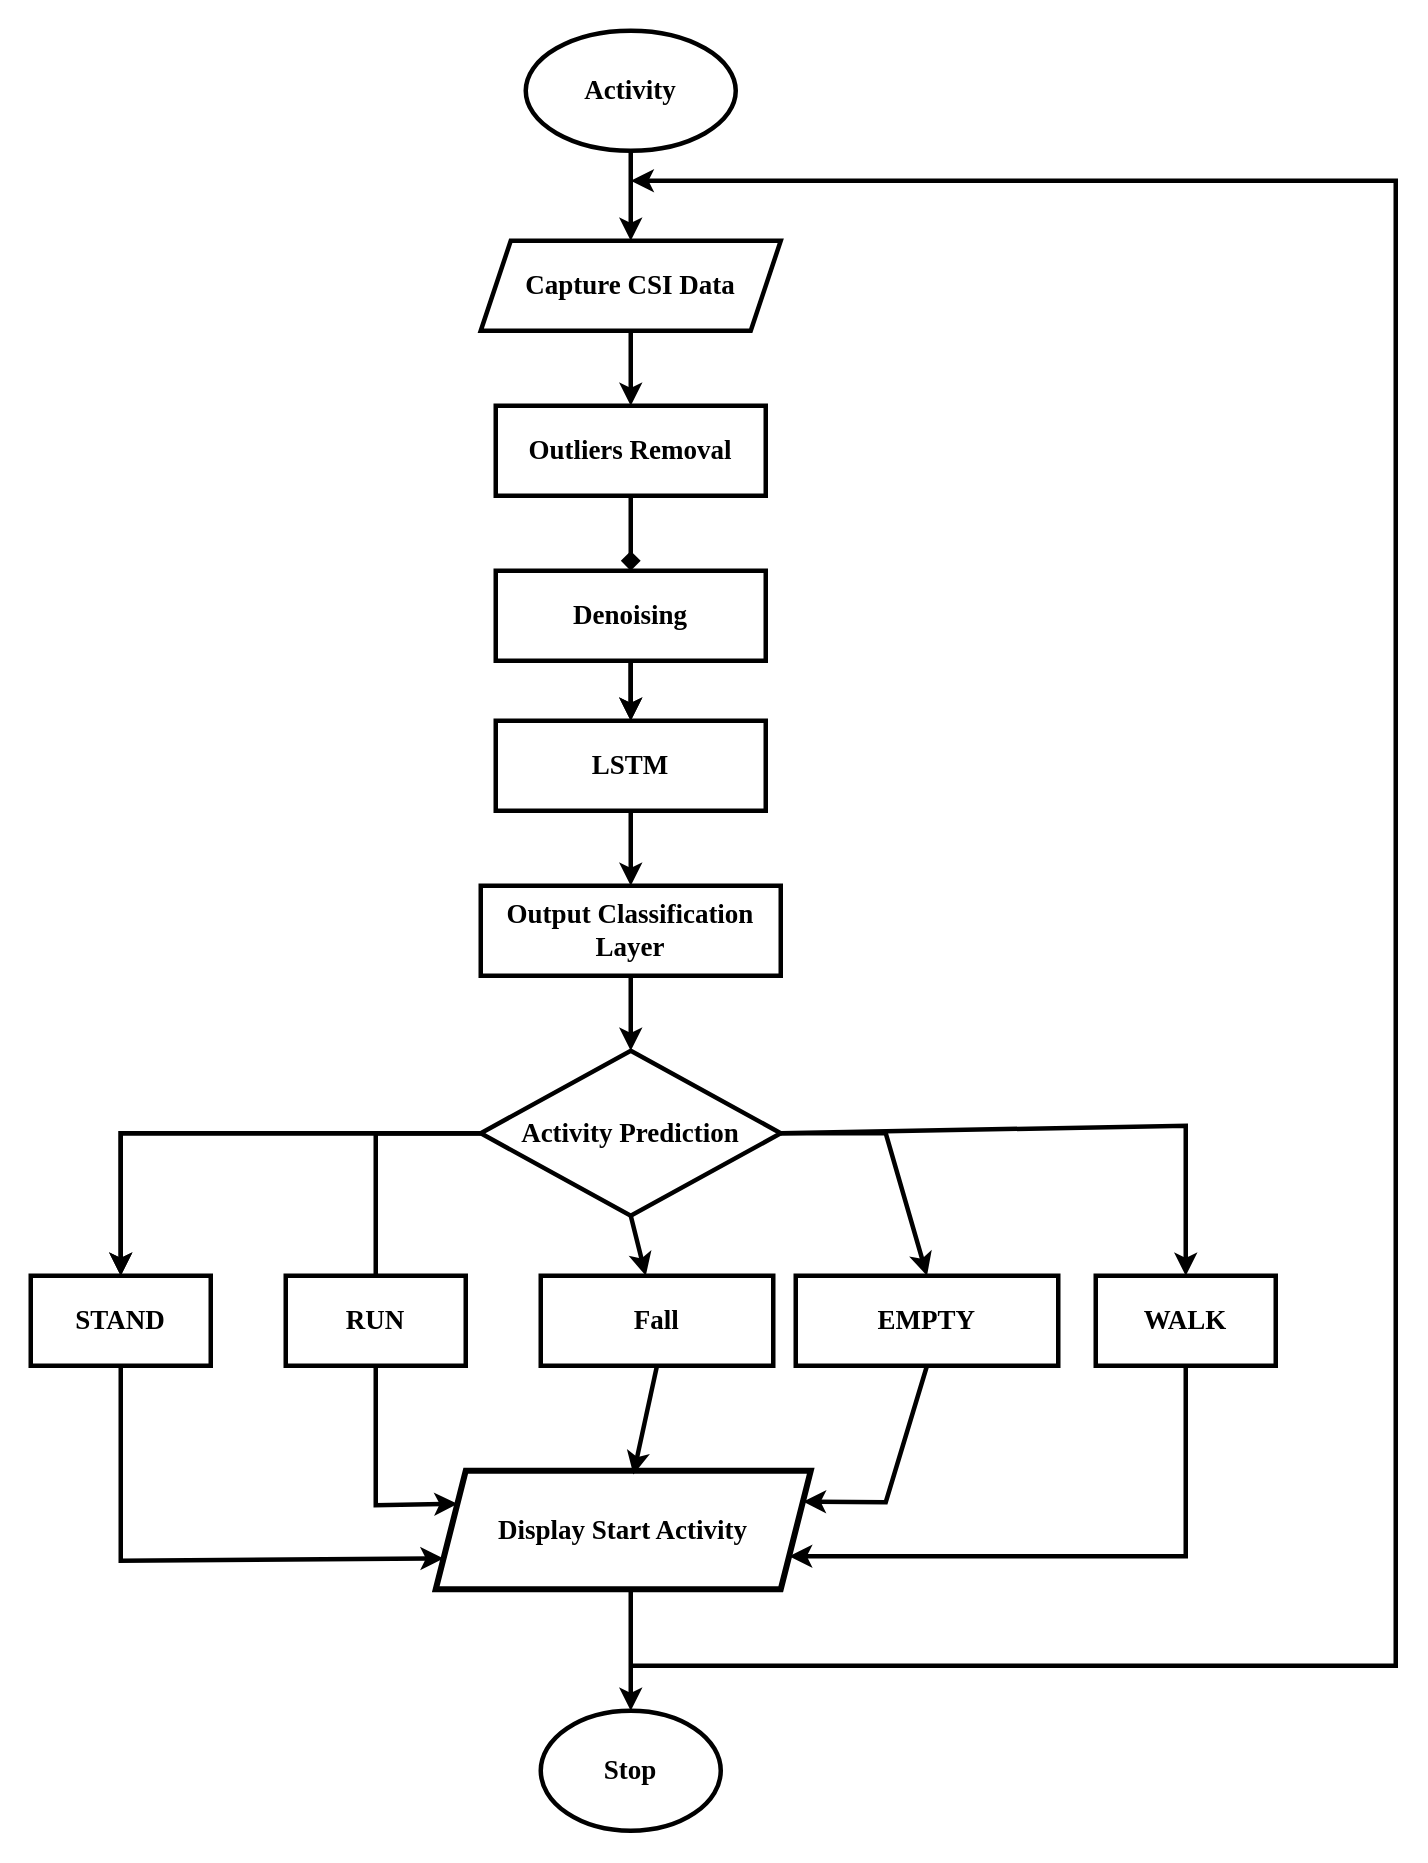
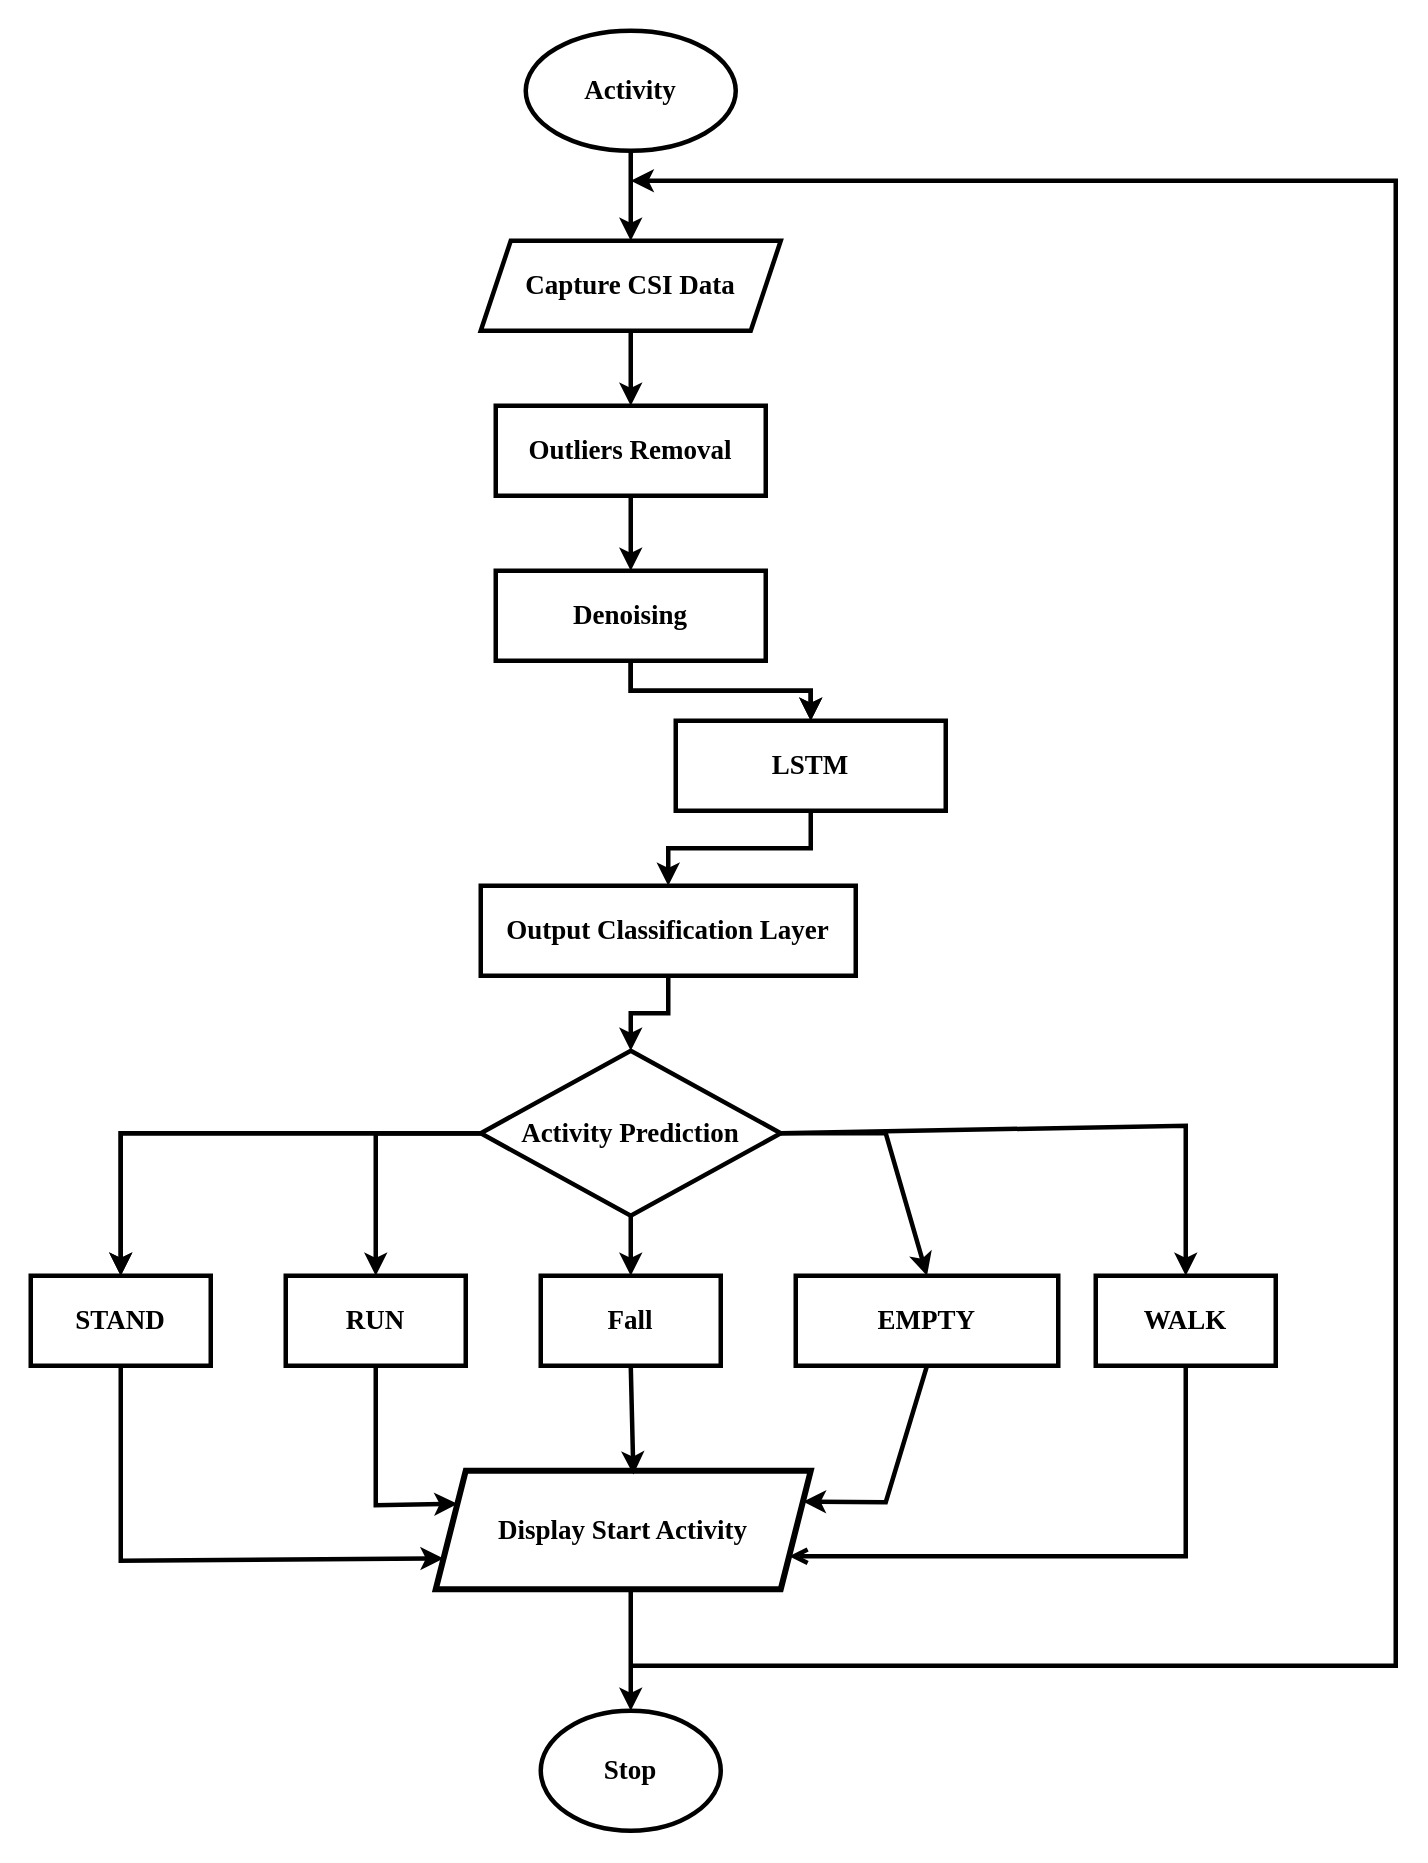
edge "Outliers Removal" -> "Denoising": arrowhead diamond -> classic
node "LSTM": moved (631, 766) -> (811, 766)
node "Output Classification Layer": size 300x90 -> 375x90
edge "Activity Prediction" -- "RUN": arrowhead none -> classic
node "Fall": size 233x90 -> 180x90
edge "WALK" -> "Display Start Activity": arrowhead classic -> open
